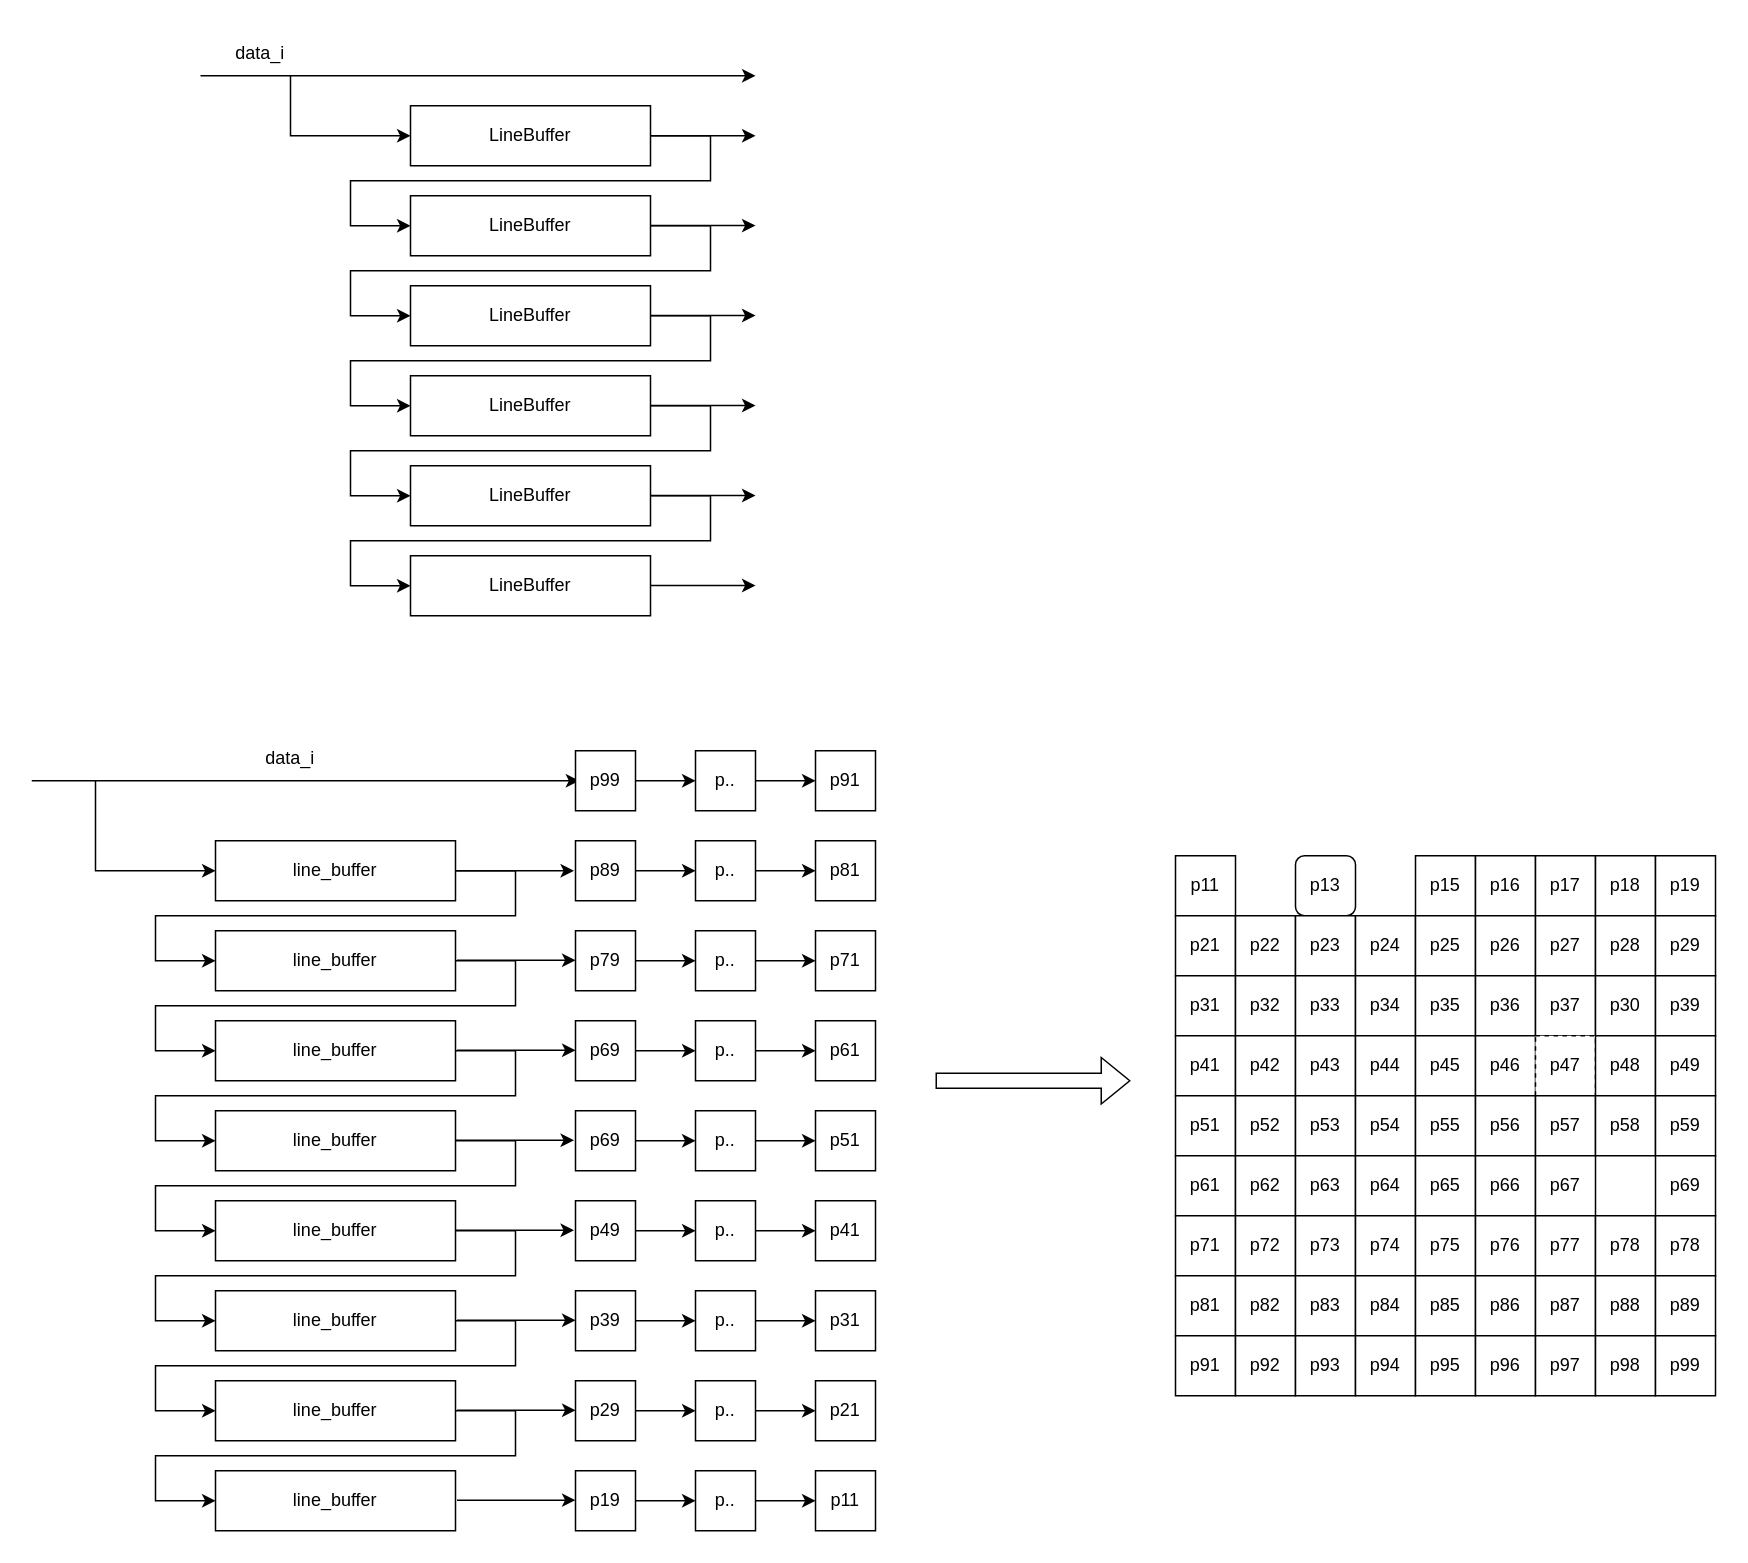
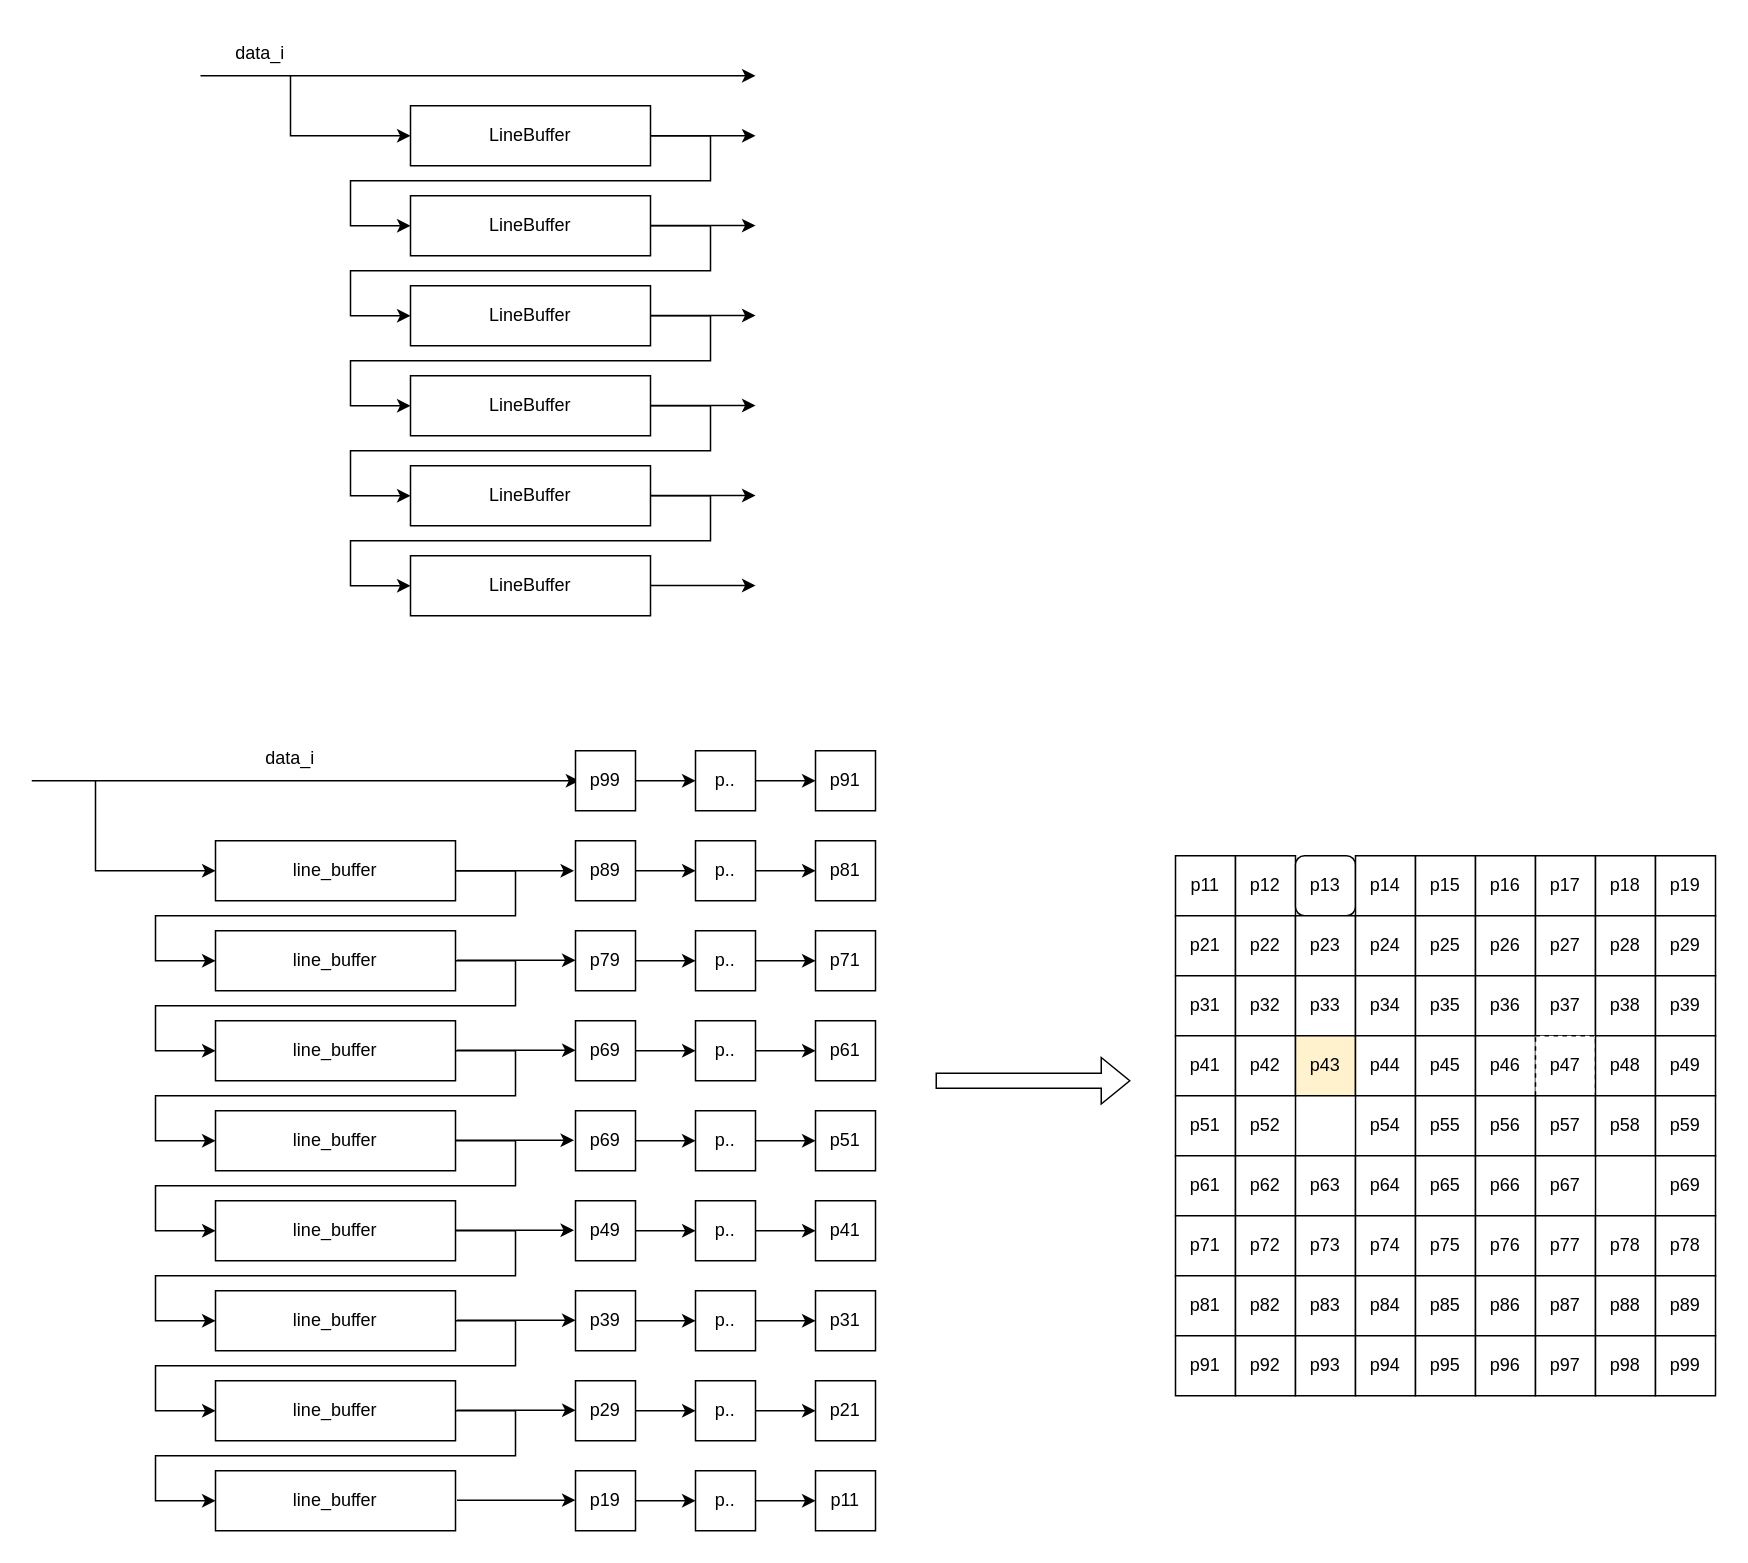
node "p12": added
node "p14": added
node "p30": label "p30" -> "p38"
node "p43": fillcolor #ffffff -> #fff2cc
node "p53": removed
